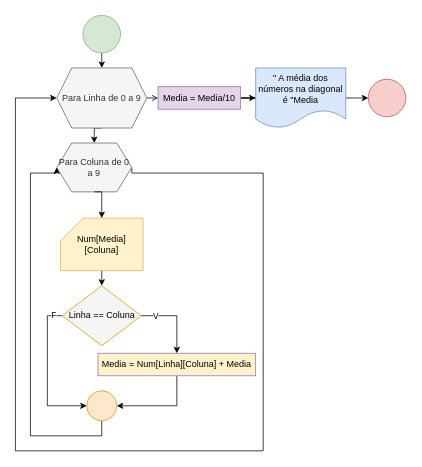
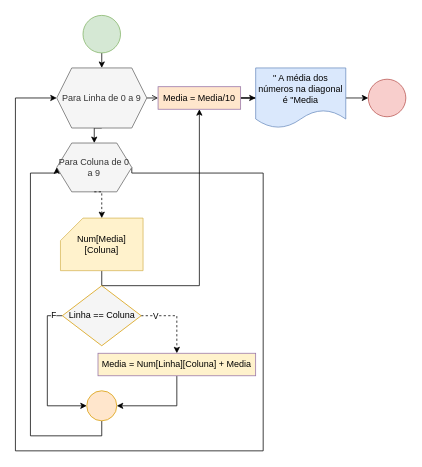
node "Media = Media/10": fillcolor #e1d5e7 -> #ffe6cc
edge "Para Coluna de 0 a 9" -> "Num[Media][Coluna]": style solid -> dashed
edge "Num[Media][Coluna]" -> "Linha == Coluna": now "Num[Media][Coluna]" -> "Media = Media/10"
edge "Linha == Coluna" -> "Media = Num[Linha][Coluna] + Media": style solid -> dashed
